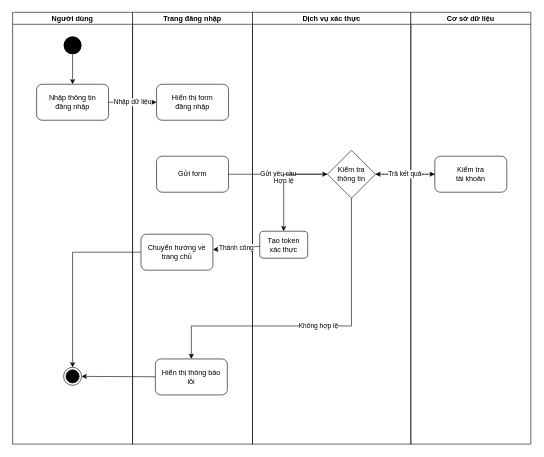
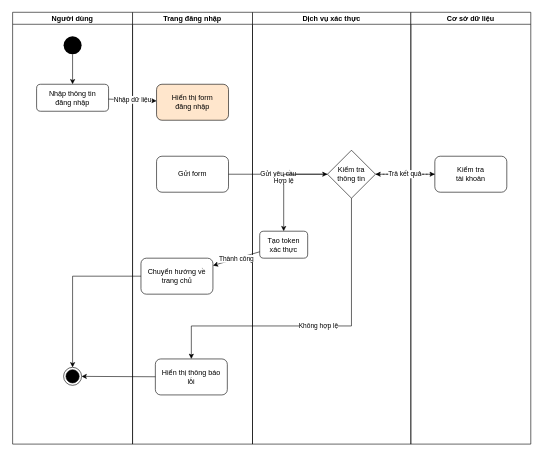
node "Nhập thông tin đăng nhập": size 72x36 -> 72x27
node "Hiển thị form đăng nhập": fillcolor #ffffff -> #ffe6cc
node "Chuyển hướng về trang chủ": moved (177, 252) -> (177, 276)
